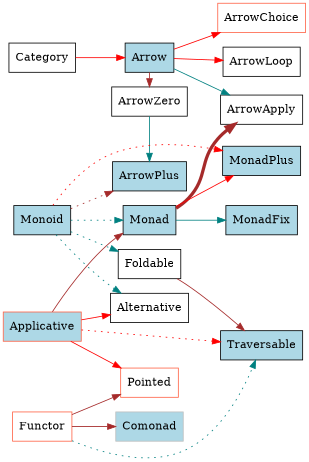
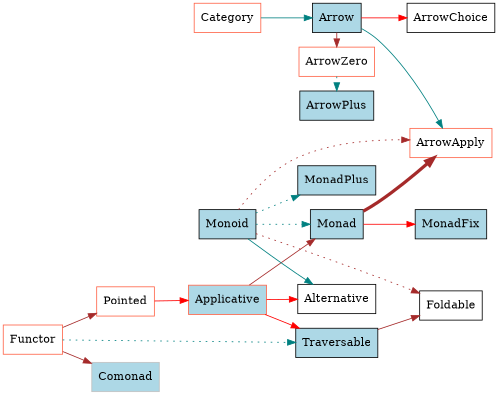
node "ArrowChoice": color tomato -> black
node "Category": color black -> tomato
edge "Category" -> "Arrow": color red -> teal
node "ArrowLoop": removed
node "ArrowZero": color black -> tomato
node "ArrowApply": color black -> tomato
edge "ArrowZero" -> "ArrowPlus": style solid -> dotted
edge "Monoid" -> "MonadPlus": color red -> teal
edge "Monad" -> "MonadPlus": removed
edge "Monoid" -> "ArrowPlus": now "Monoid" -> "ArrowApply"
edge "Monad" -> "MonadFix": color teal -> red
edge "Monoid" -> "Foldable": color teal -> brown
edge "Monoid" -> "Alternative": style dotted -> solid
edge "Foldable" -> "Traversable": reversed
edge "Applicative" -> "Traversable": style dotted -> solid
edge "Applicative" -> "Pointed": reversed
